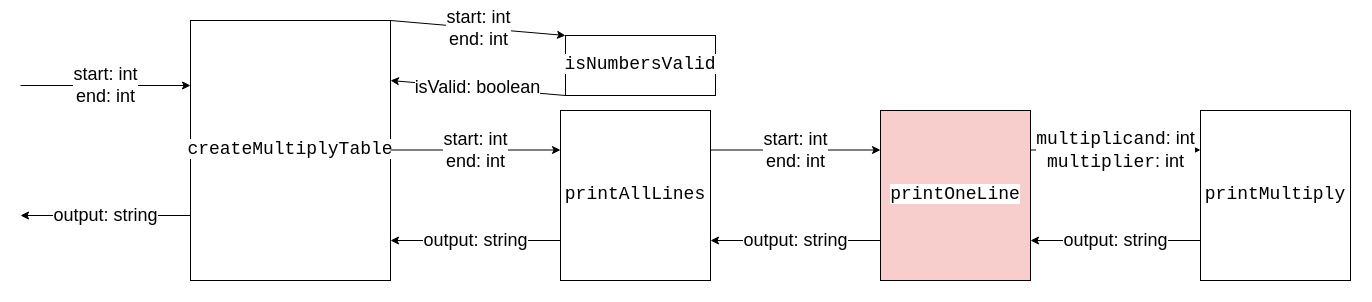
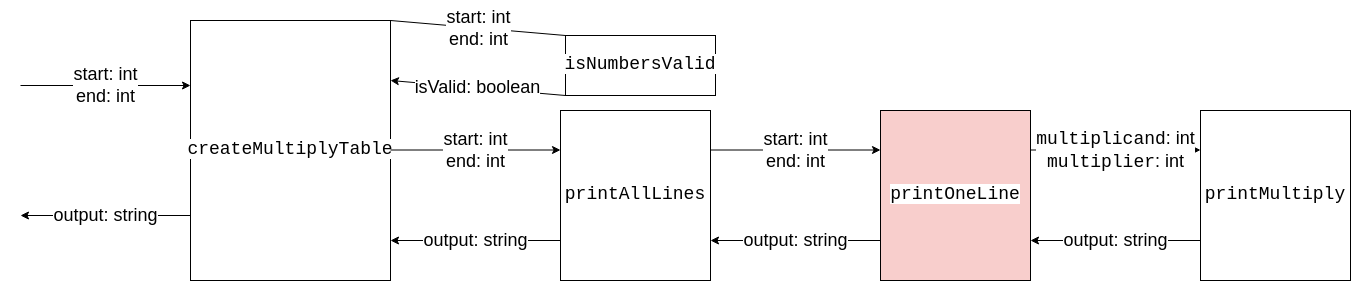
edge "createMultiplyTable" -> "isNumbersValid": arrowhead classic -> none
